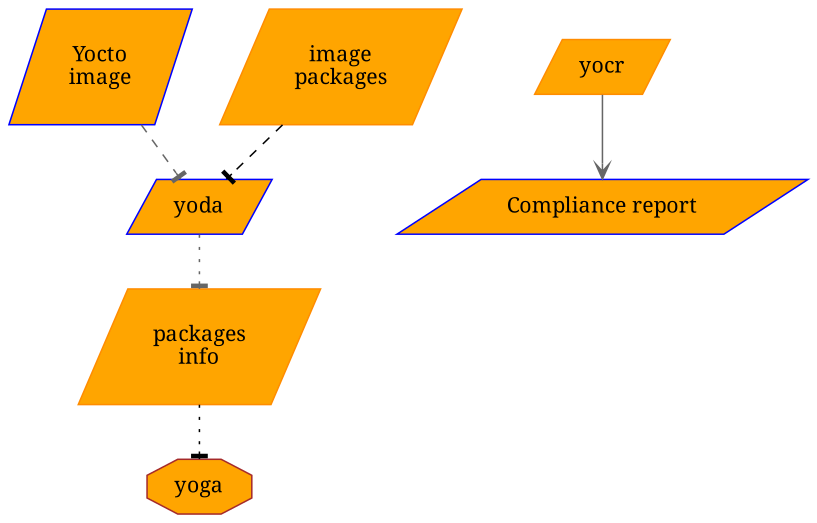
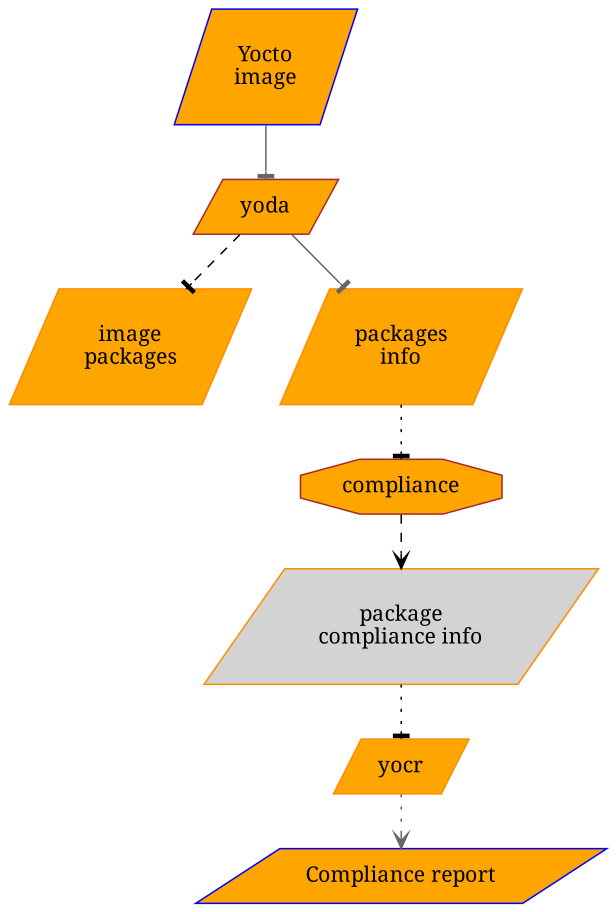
edge "yocr" -> "Compliance report": style solid -> dotted
edge "Yocto image" -> "yoda": style dashed -> solid
edge "image packages" -> "yoda": reversed
node "yoda": color blue -> brown
edge "yoda" -> "packages info": style dotted -> solid
node "yoga": label "yoga" -> "compliance"
node "package compliance info": added
